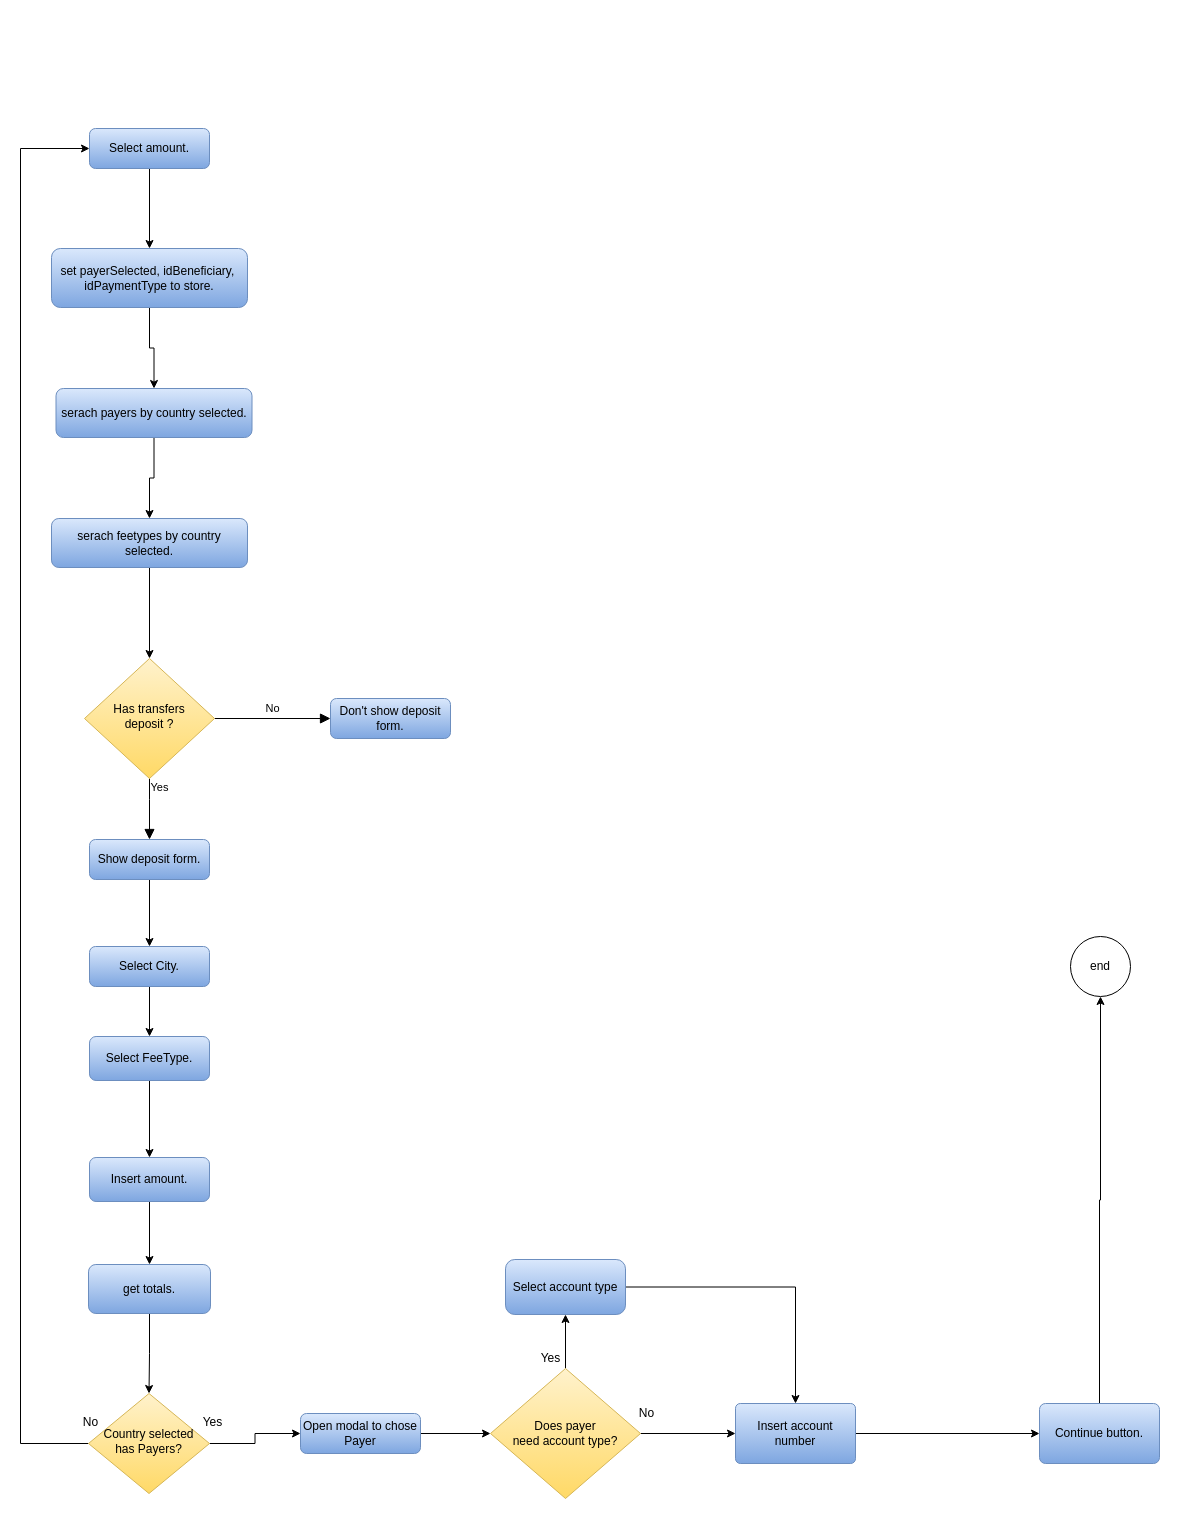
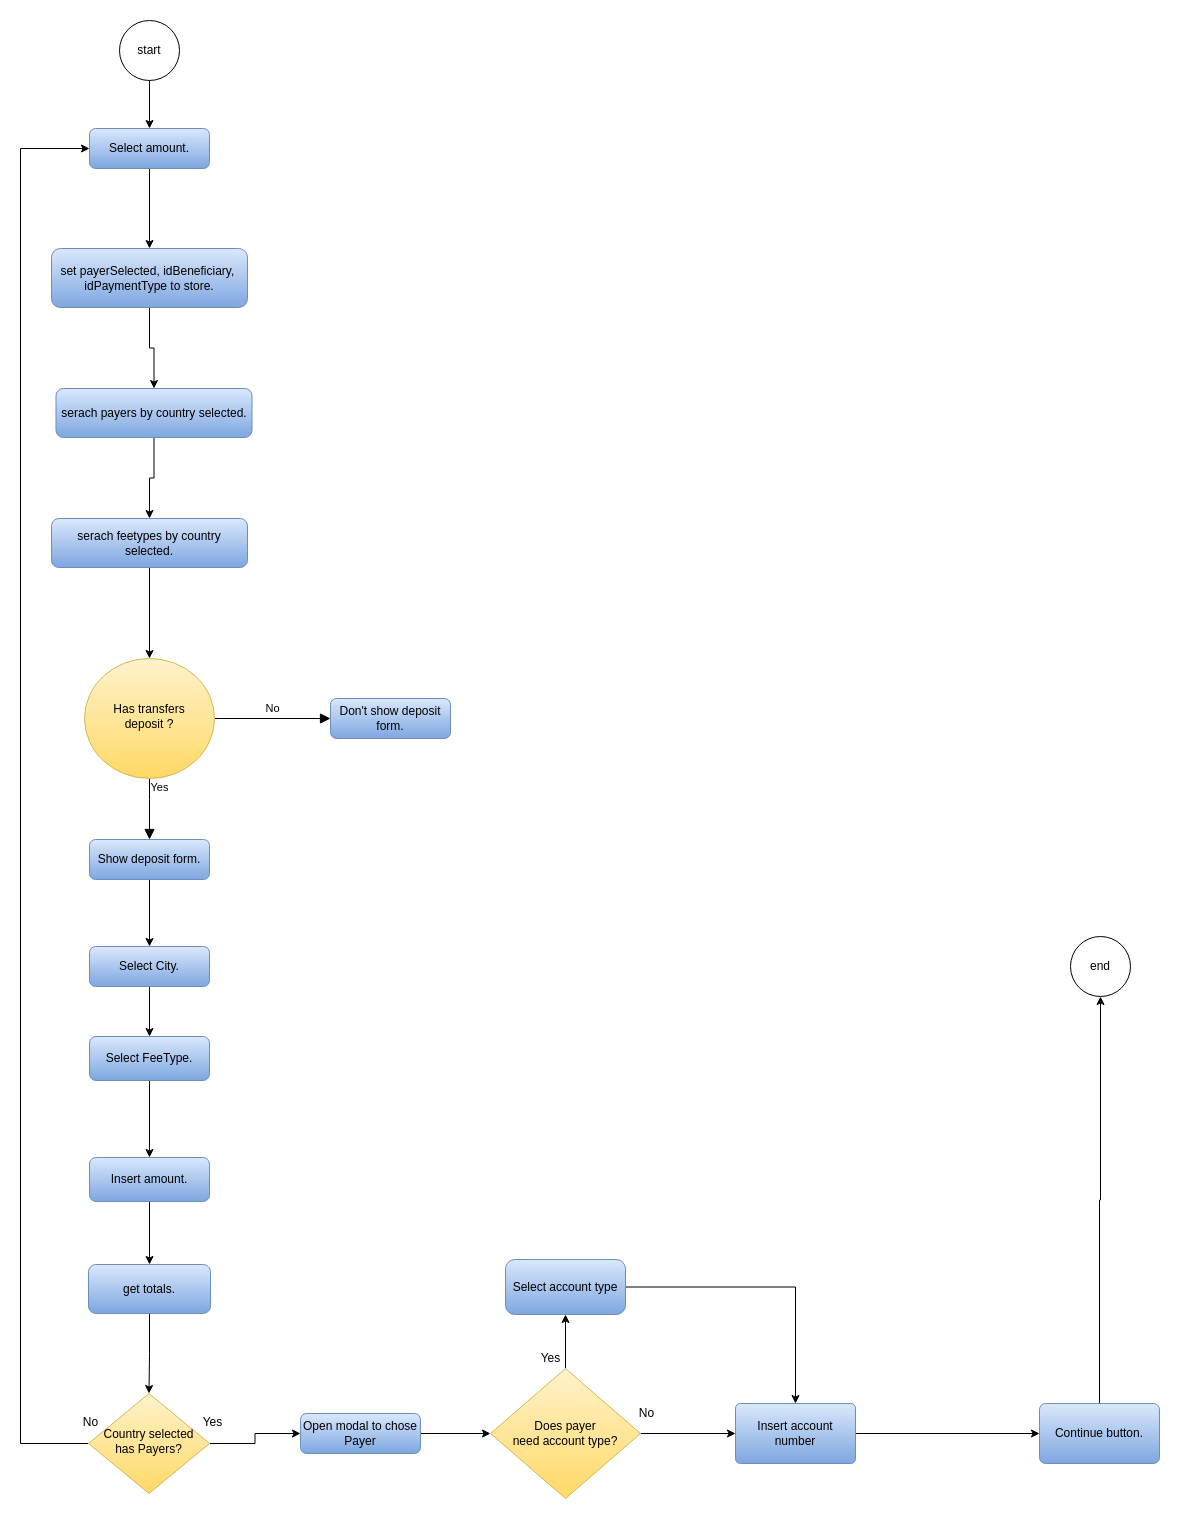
node "start": added
edge "start" -> "Select amount.": added
node "Has transfers deposit ?": shape diamond -> ellipse
